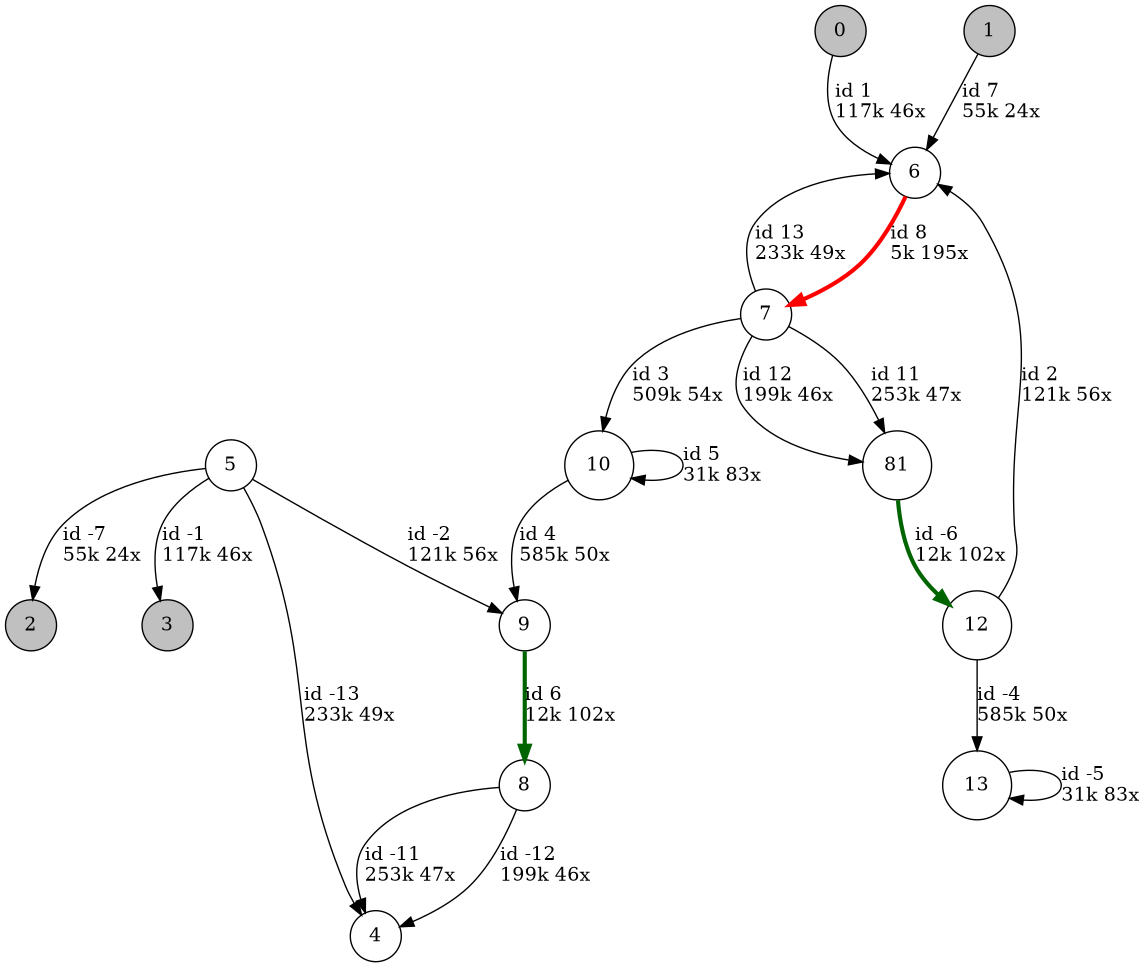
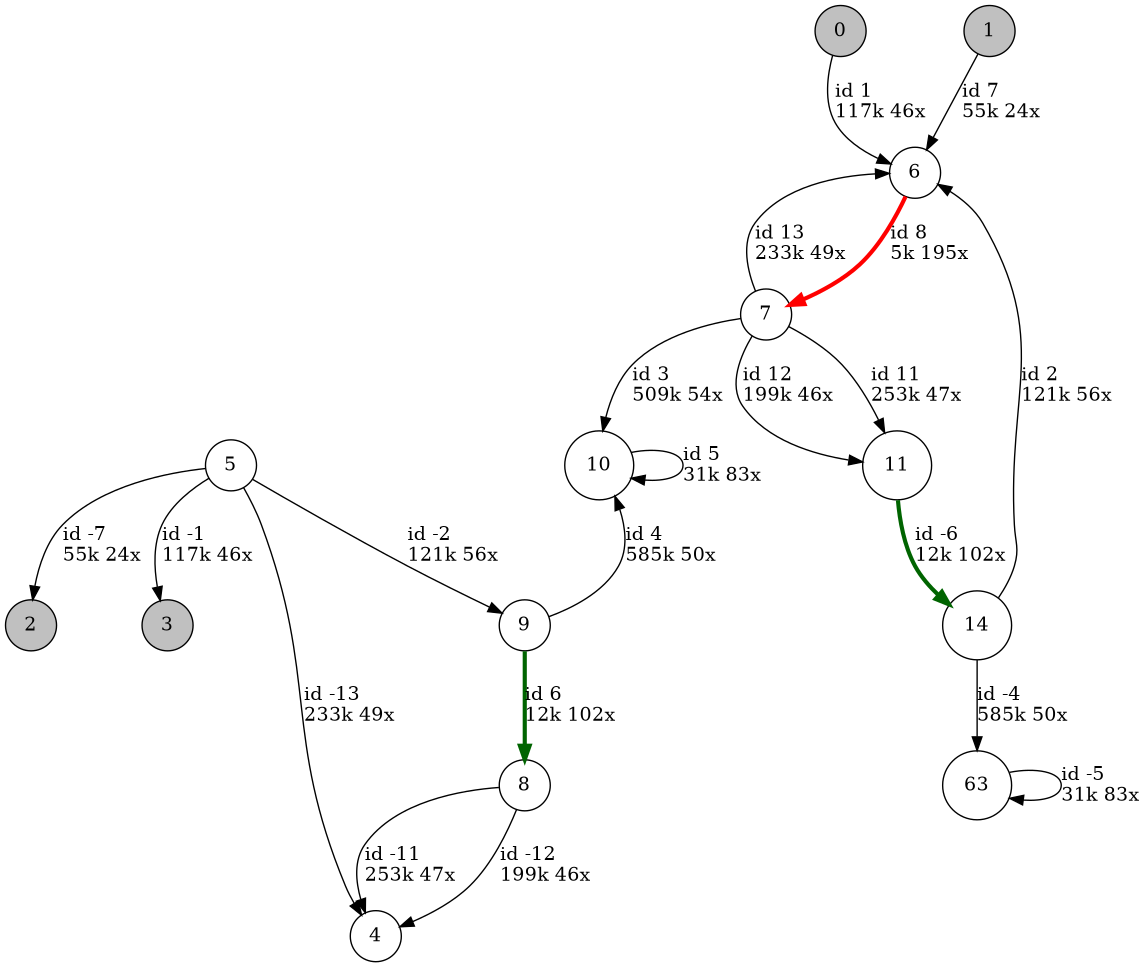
node "81": label "81" -> "11"
edge "10" -> "9": reversed
node "12": label "12" -> "14"
node "13": label "13" -> "63"
